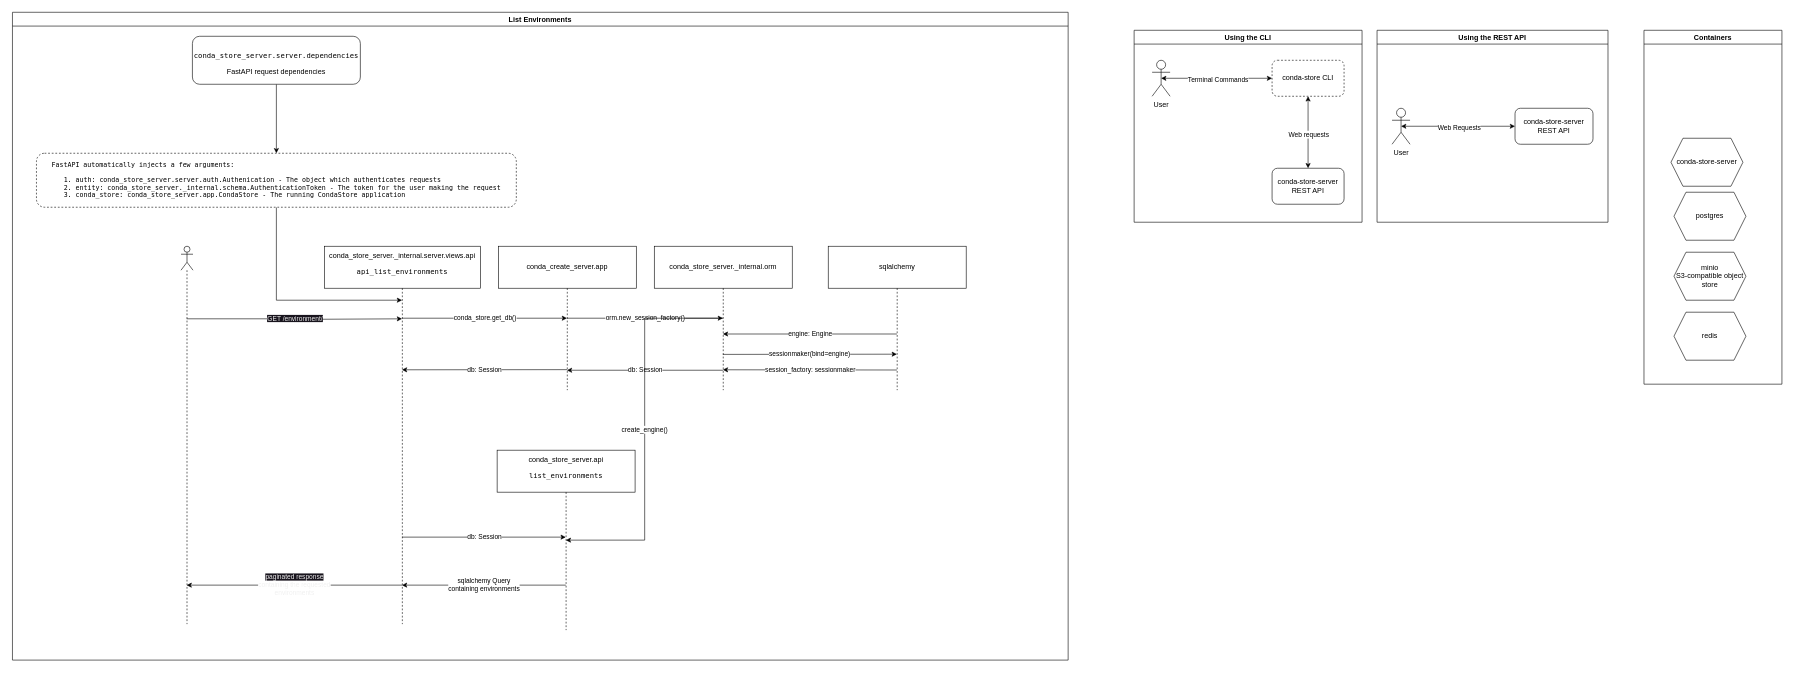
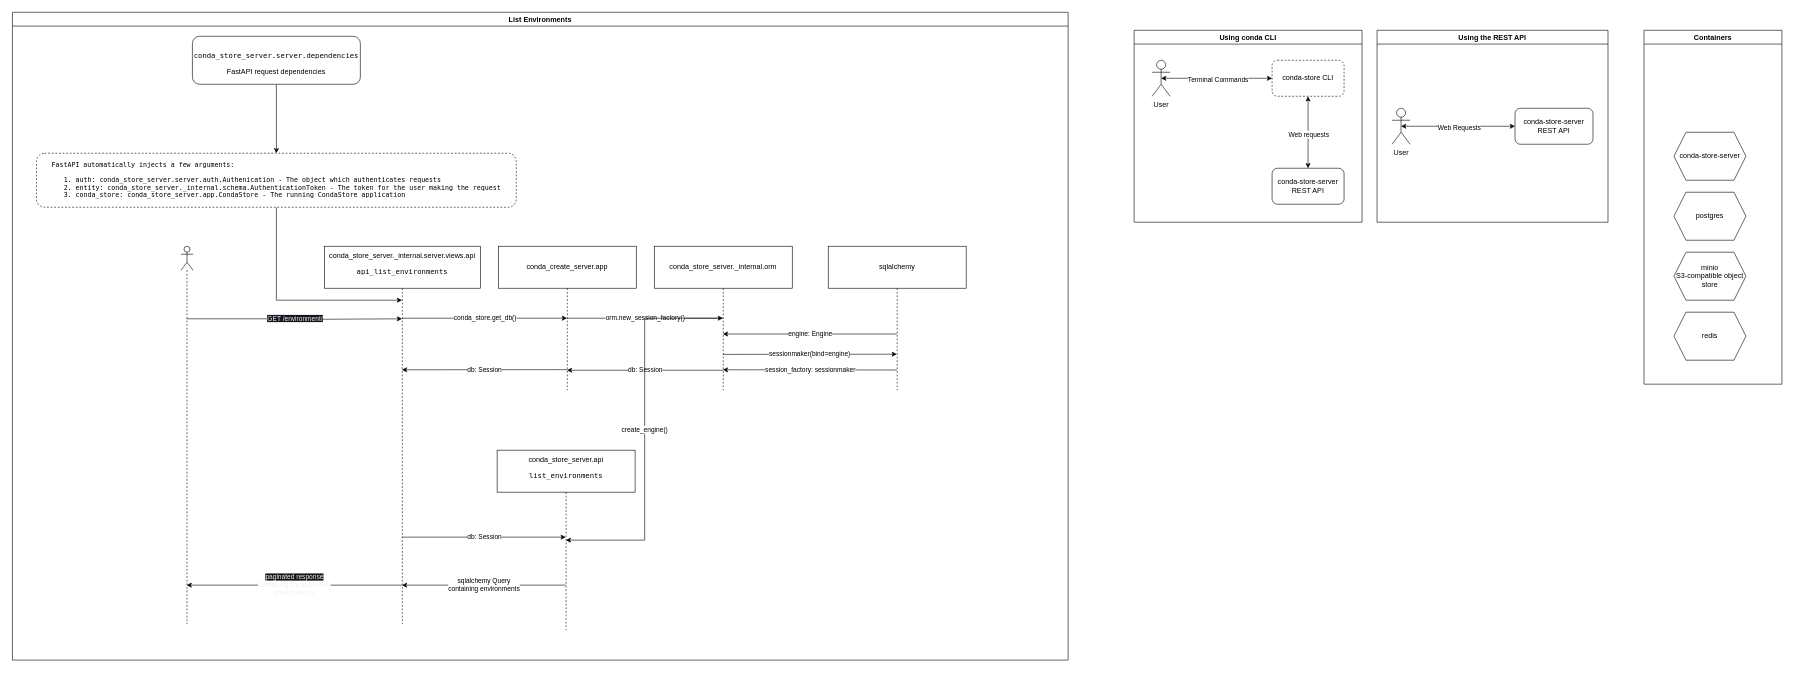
node "Using the CLI": label "Using the CLI" -> "Using conda CLI"
node "conda-store-server": moved (1707, 162) -> (1710, 156)
